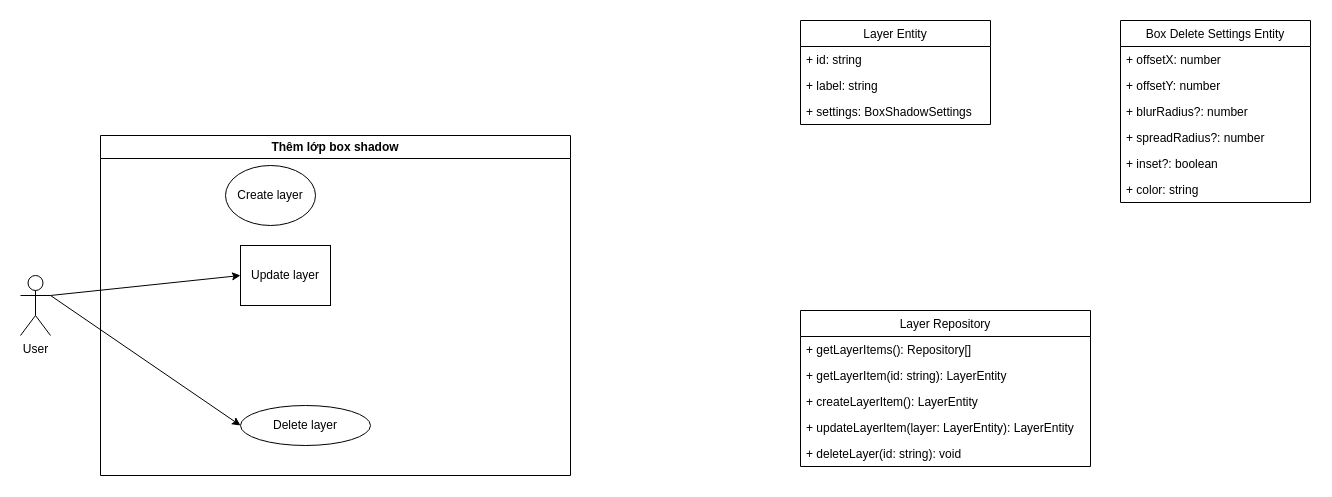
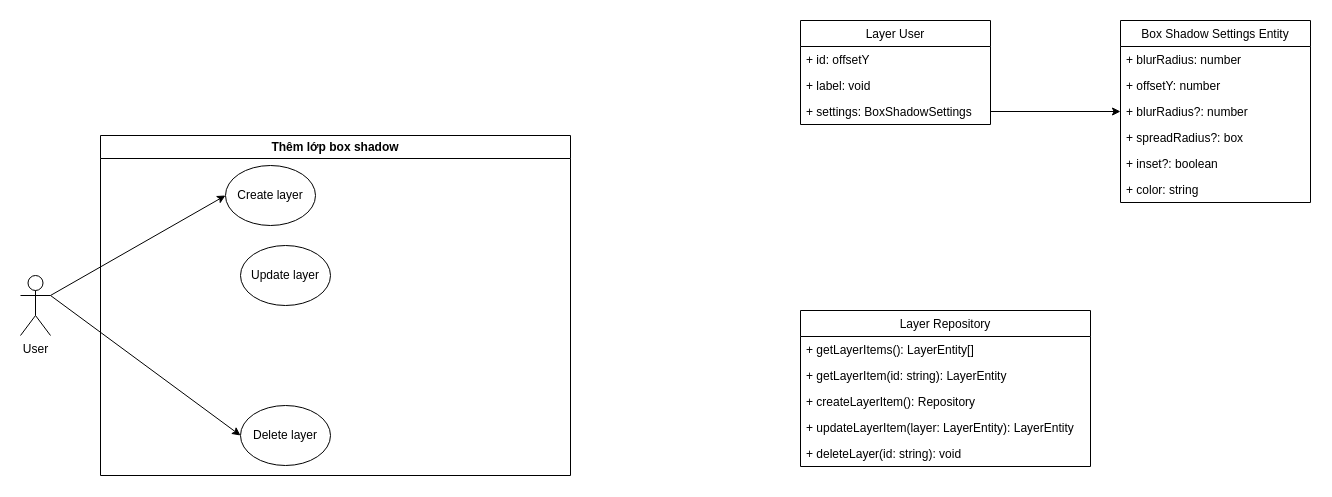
node "Layer Entity": label "Layer Entity" -> "Layer User"
node "Box Delete Settings Entity": label "Box Delete Settings Entity" -> "Box Shadow Settings Entity"
node "+ id: string": label "+ id: string" -> "+ id: offsetY"
node "+ offsetX: number": label "+ offsetX: number" -> "+ blurRadius: number"
node "+ label: string": label "+ label: string" -> "+ label: void"
edge "+ settings: BoxShadowSettings" -> "+ blurRadius?: number": added
node "+ spreadRadius?: number": label "+ spreadRadius?: number" -> "+ spreadRadius?: box"
edge "User" -> "Create layer": added
node "Update layer": shape rectangle -> ellipse
edge "User" -> "Update layer": removed
node "+ getLayerItems(): Repository[]": label "+ getLayerItems(): Repository[]" -> "+ getLayerItems(): LayerEntity[]"
node "+ createLayerItem(): LayerEntity": label "+ createLayerItem(): LayerEntity" -> "+ createLayerItem(): Repository"
node "Delete layer": size 130x40 -> 90x60
